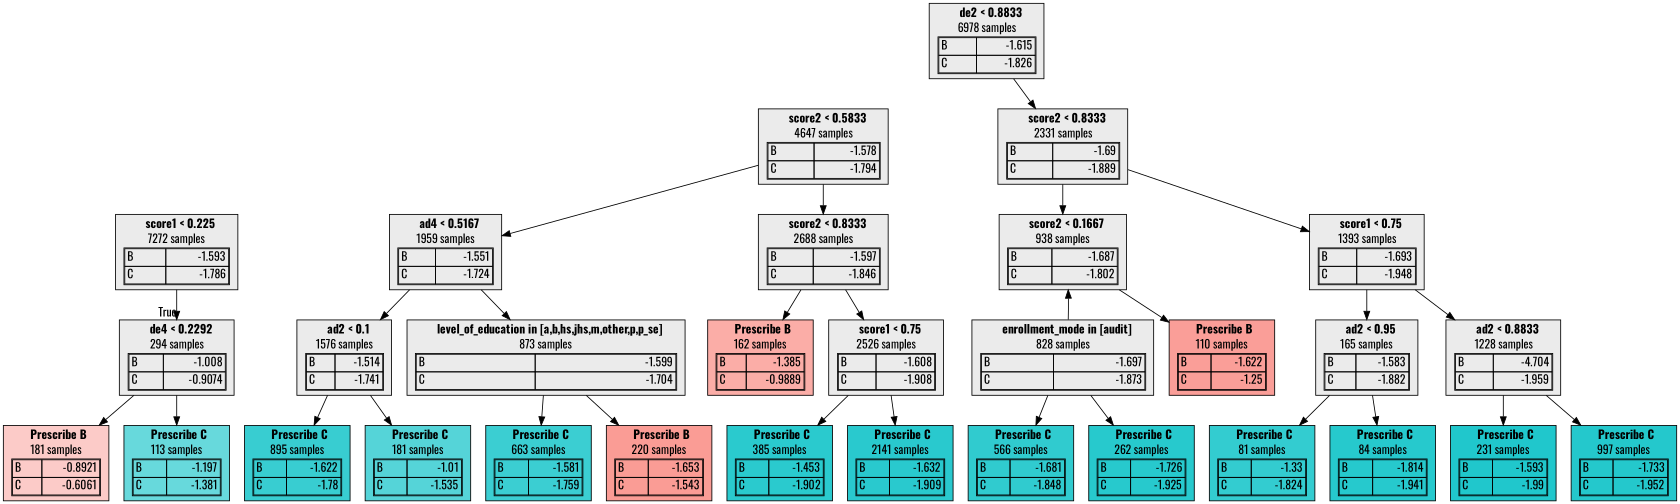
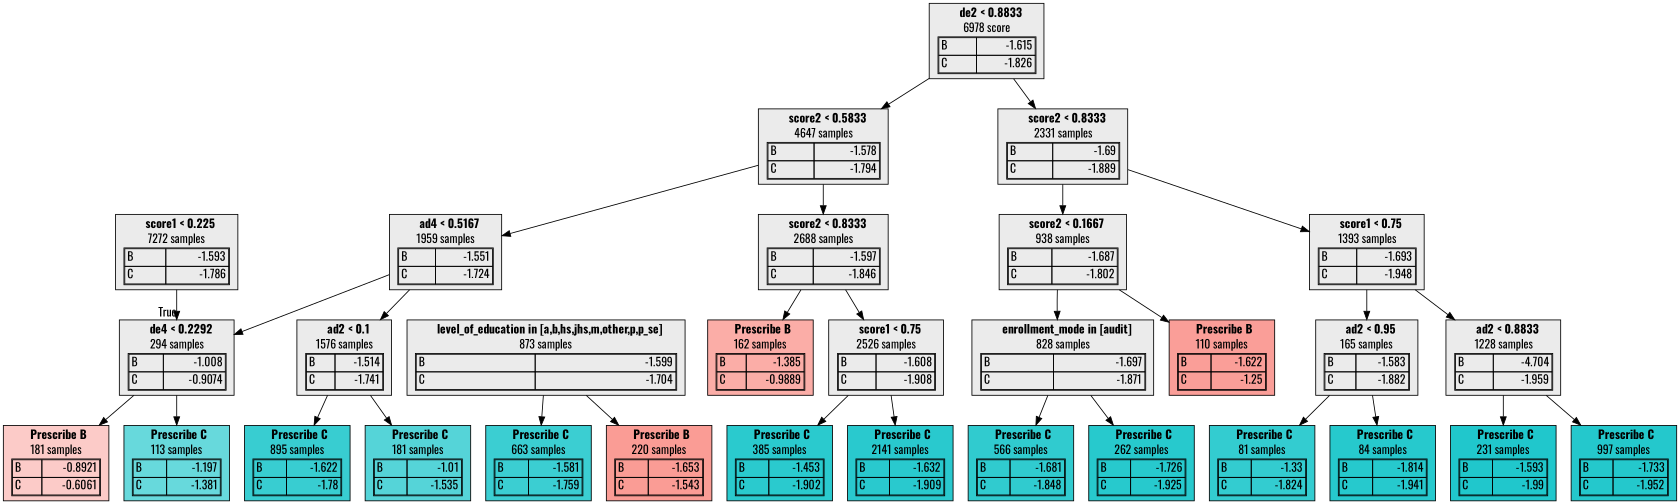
node "de2 < 0.8833": text "6978 samples" -> "6978 score"
edge "de2 < 0.8833" -> "score2 < 0.5833": added
edge "ad4 < 0.5167" -> "level_of_education in [a,b,hs,jhs,m,other,p,p_se]": now "ad4 < 0.5167" -> "de4 < 0.2292"
edge "enrollment_mode in [audit]" -> "score2 < 0.1667": reversed
node "enrollment_mode in [audit]": text "-1.873" -> "-1.871"
